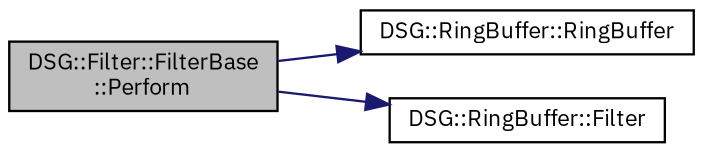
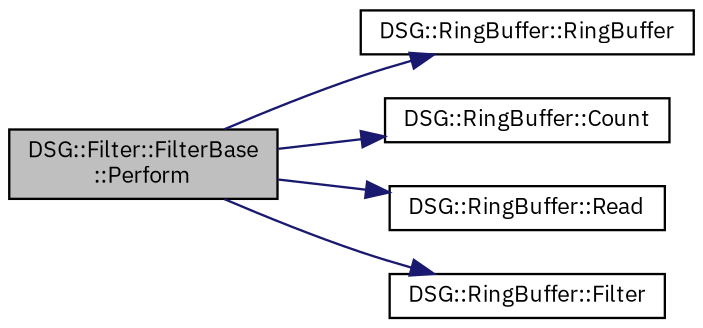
node "DSG::RingBuffer::Count": added
node "DSG::RingBuffer::Read": added
